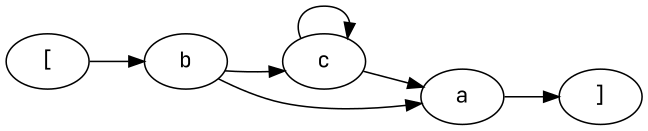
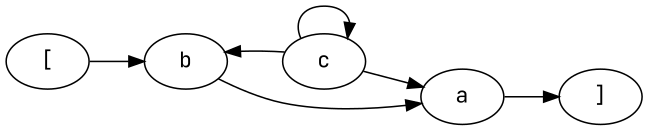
edge "b" -> "c": reversed
